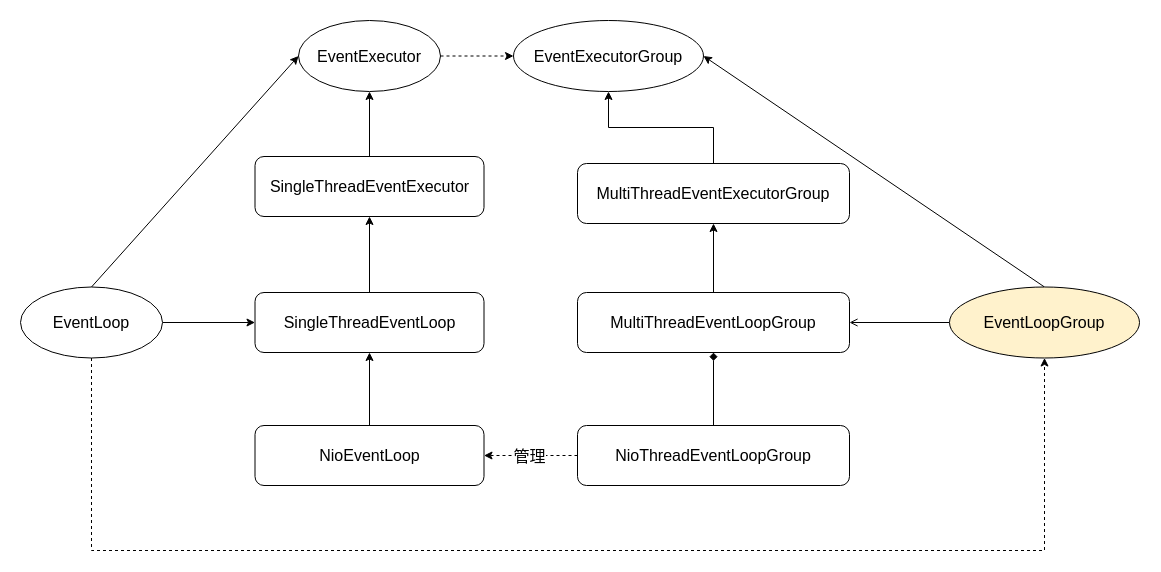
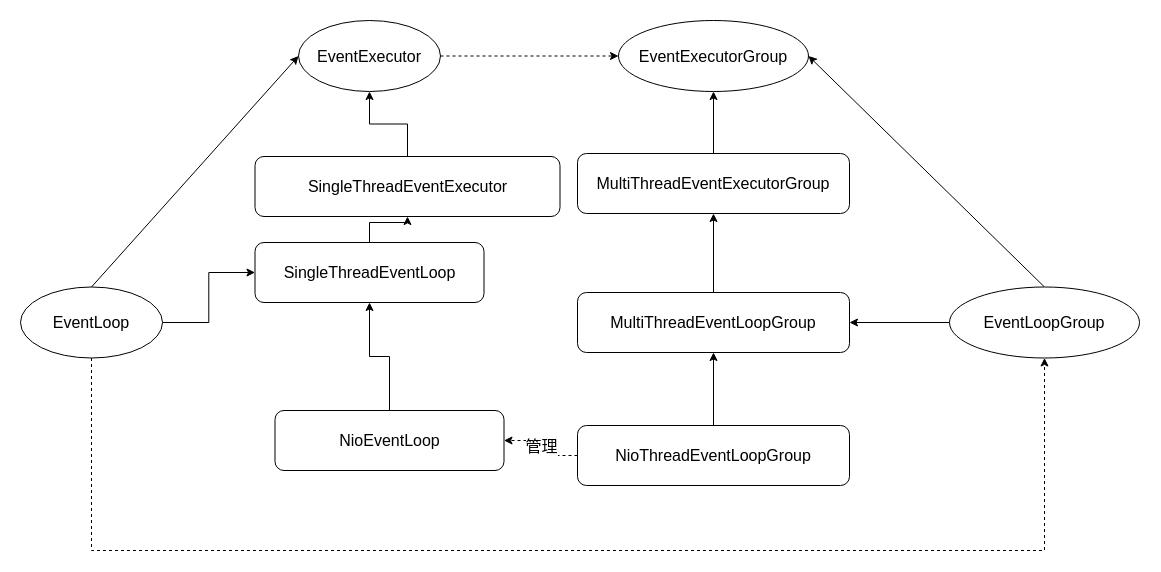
node "EventExecutorGroup": moved (609, 56) -> (714, 56)
node "SingleThreadEventExecutor": size 229x60 -> 305x60
node "MultiThreadEventExecutorGroup": moved (714, 194) -> (714, 184)
node "SingleThreadEventLoop": moved (370, 323) -> (370, 273)
edge "EventLoopGroup" -> "MultiThreadEventLoopGroup": arrowhead open -> classic
node "EventLoopGroup": fillcolor #fff2cc -> #ffffff
edge "NioThreadEventLoopGroup" -> "MultiThreadEventLoopGroup": arrowhead diamond -> classic
node "NioEventLoop": moved (370, 456) -> (390, 441)
